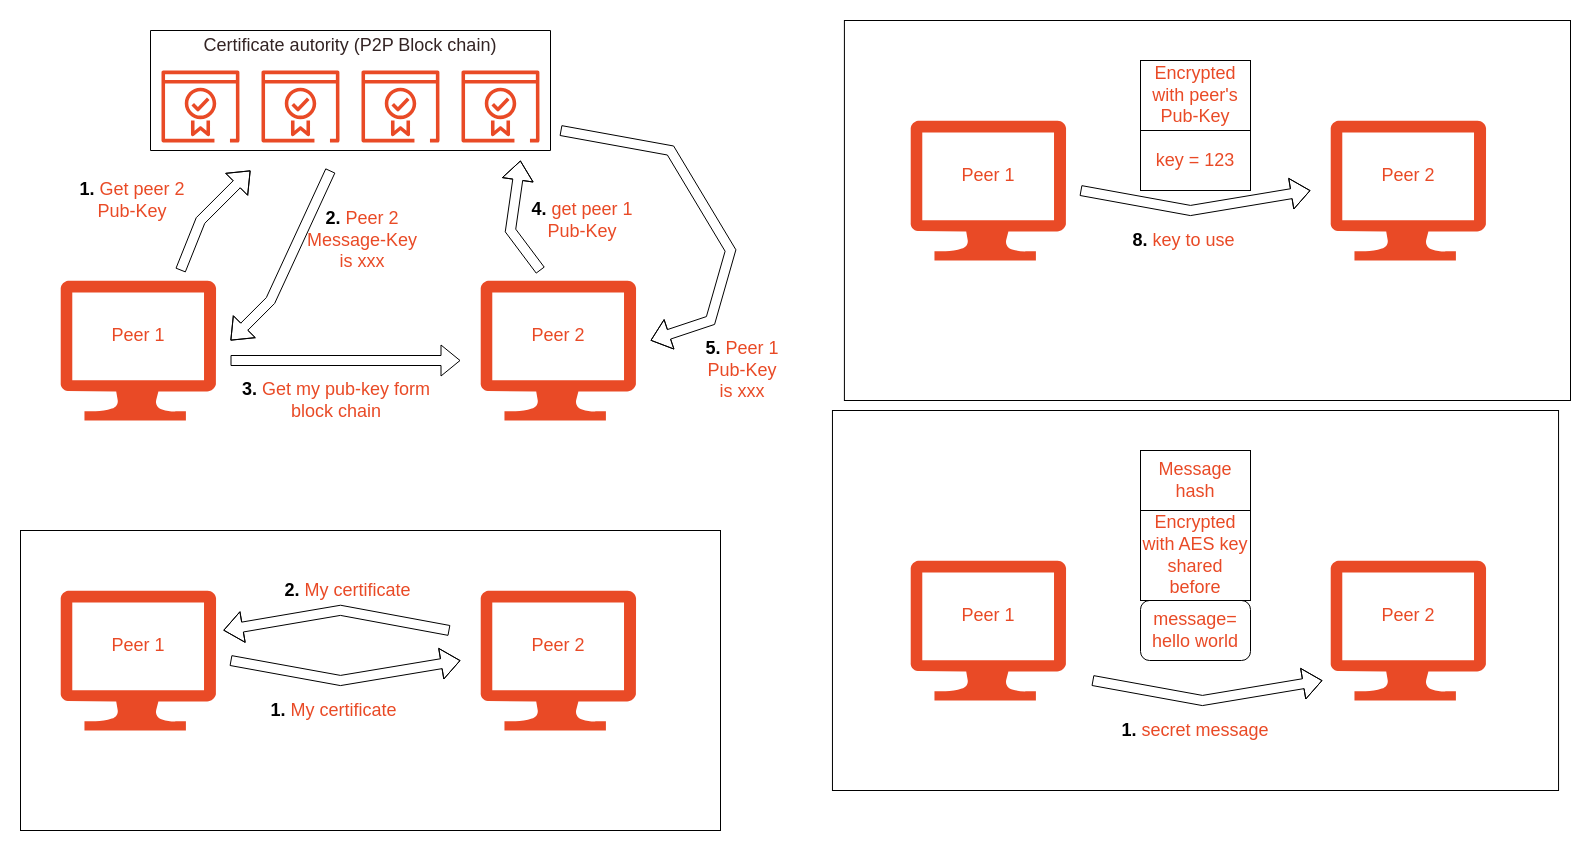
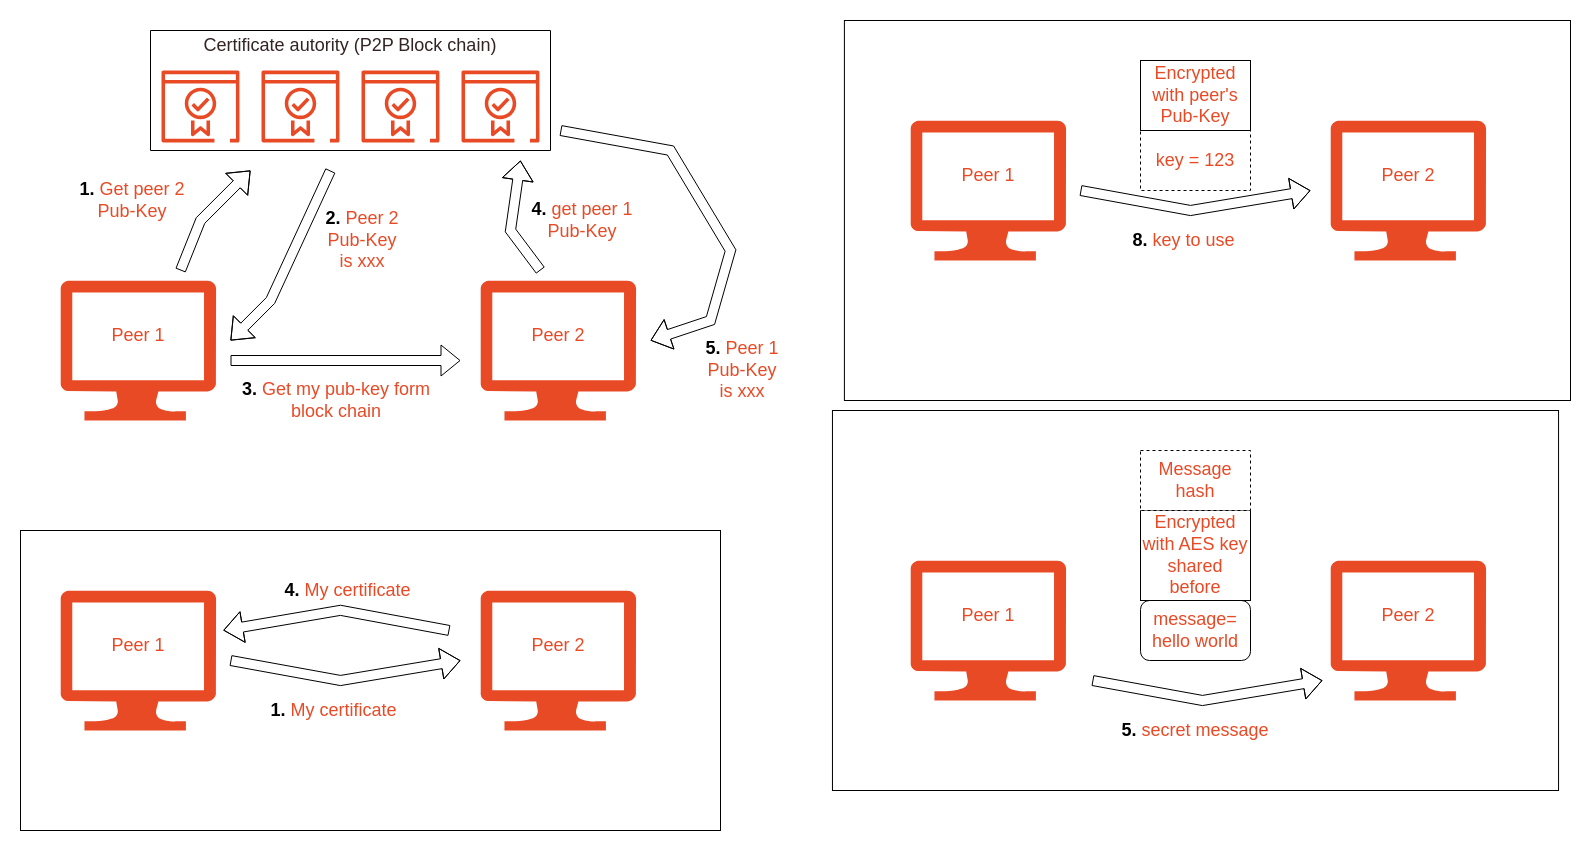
node "key = 123": style solid -> dashed
node "2. Peer 2 Message-Key is xxx": label "2. Peer 2 Message-Key is xxx" -> "2. Peer 2 Pub-Key is xxx"
node "Message hash": style solid -> dashed
node "2. My certificate": label "2. My certificate" -> "4. My certificate"
node "1. secret message": label "1. secret message" -> "5. secret message"
